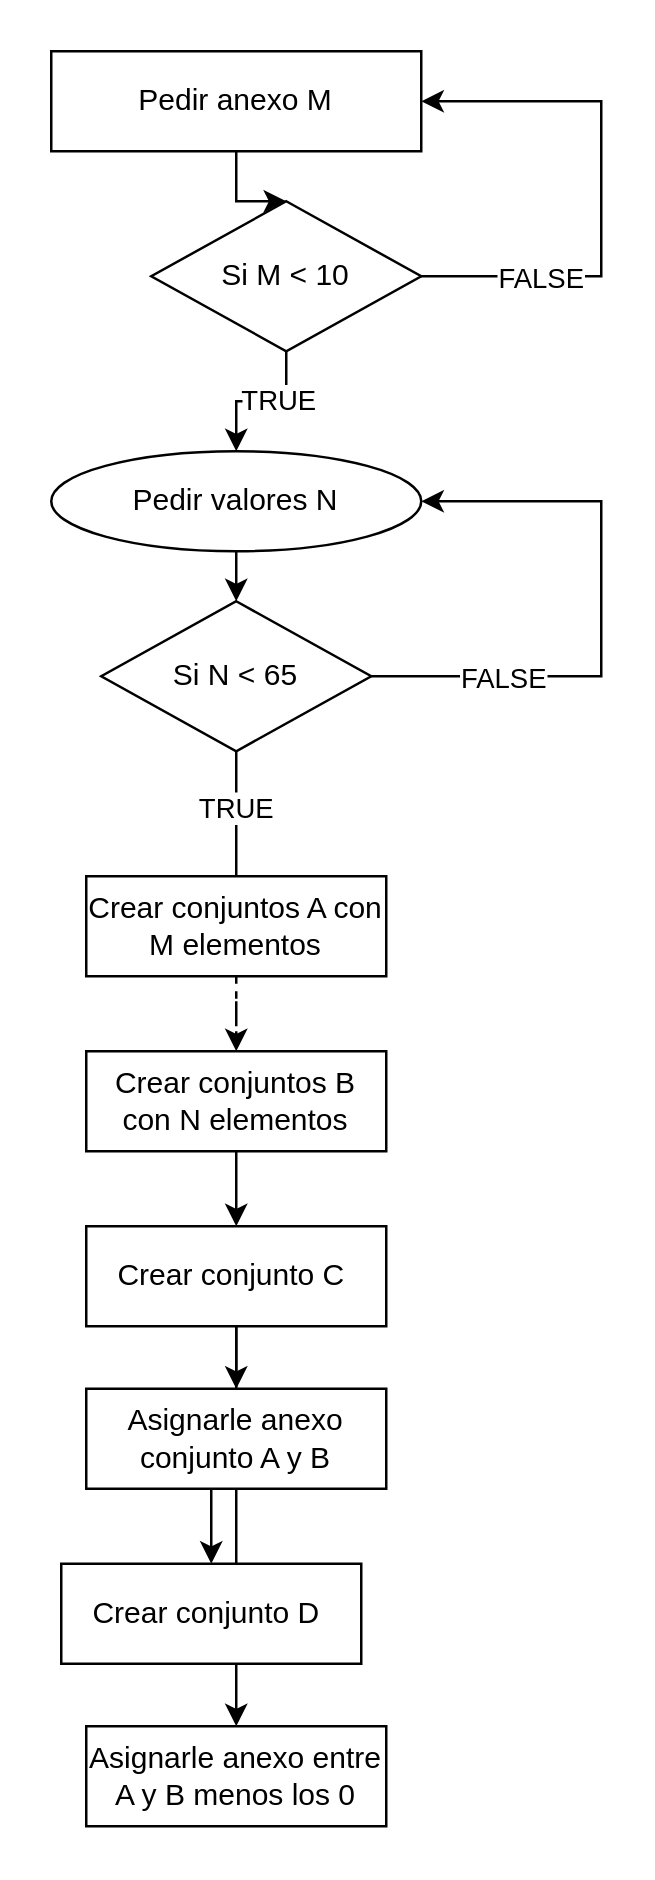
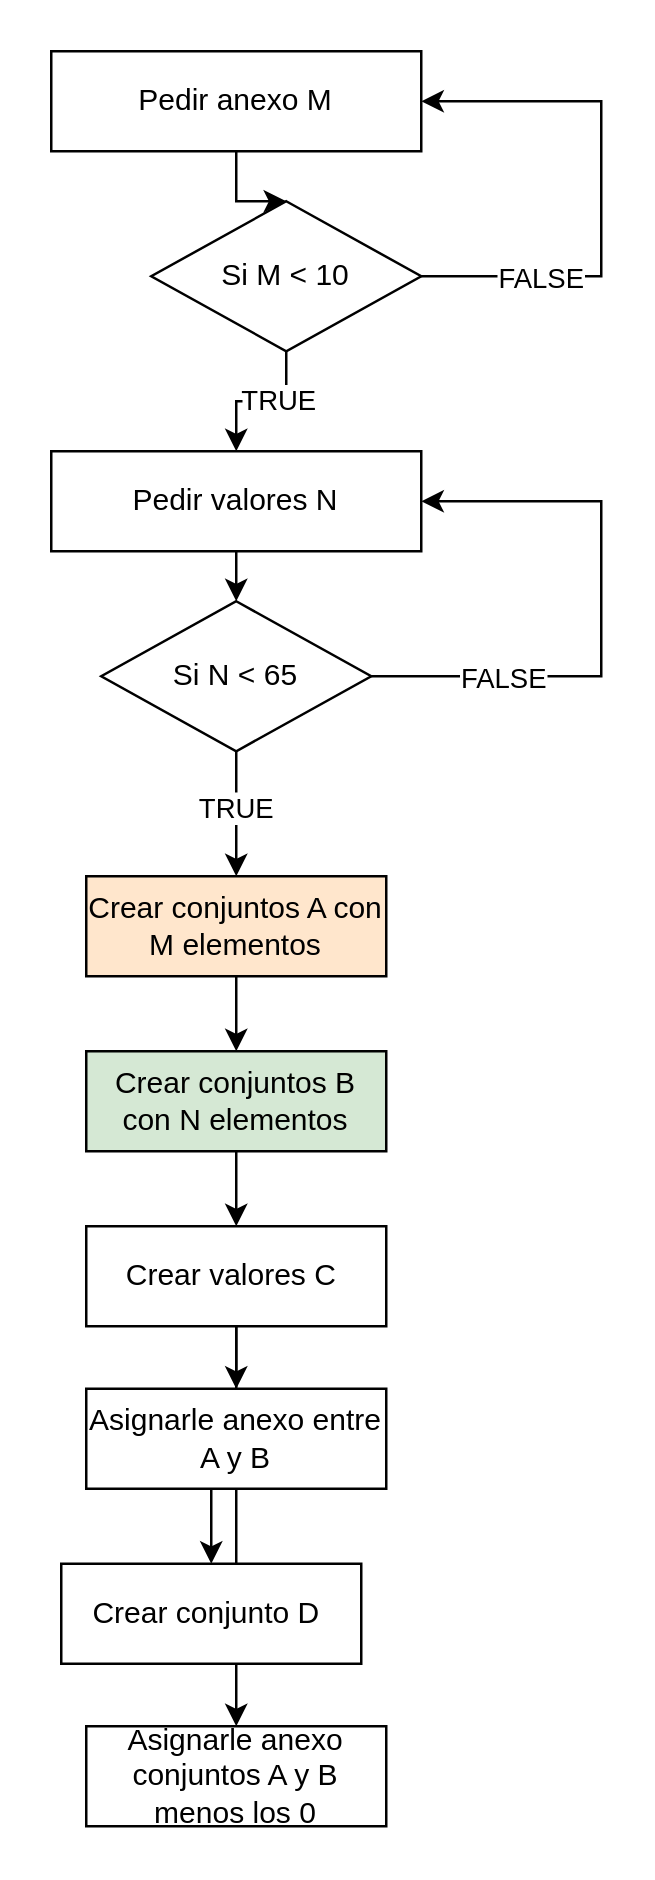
node "Pedir valores N": shape ellipse -> rectangle
edge "Si N < 65" -- "Crear conjuntos A con M elementos": arrowhead none -> classic
node "Crear conjuntos A con M elementos": fillcolor #ffffff -> #ffe6cc
edge "Crear conjuntos A con M elementos" -> "Crear conjuntos B con N elementos": style dashed -> solid
node "Crear conjuntos B con N elementos": fillcolor #ffffff -> #d5e8d4
node "Crear conjunto C": label "Crear conjunto C" -> "Crear valores C"
node "Asignarle anexo conjunto A y B": label "Asignarle anexo conjunto A y B" -> "Asignarle anexo entre A y B"
node "Asignarle anexo entre A y B menos los 0": label "Asignarle anexo entre A y B menos los 0" -> "Asignarle anexo conjuntos A y B menos los 0"
